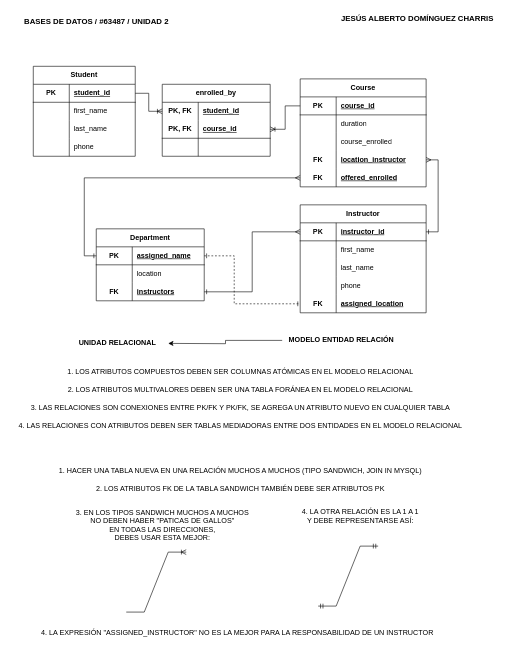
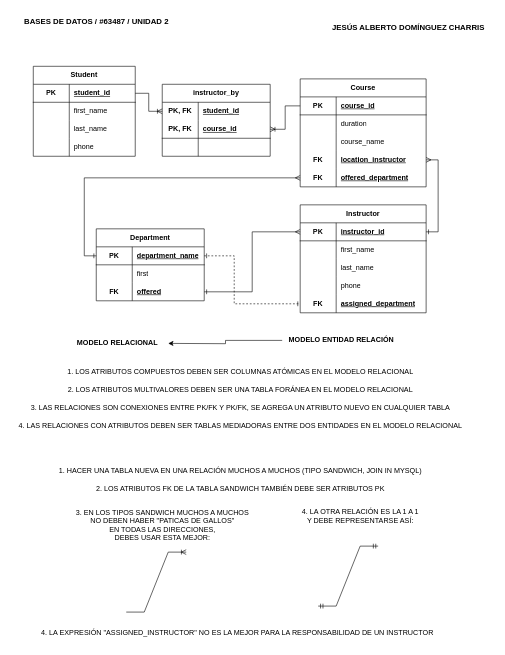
node "JESÚS ALBERTO DOMÍNGUEZ CHARRIS": moved (417, 18) -> (408, 27)
node "enrolled_by": label "enrolled_by" -> "instructor_by"
node "course_enrolled": label "course_enrolled" -> "course_name"
node "offered_enrolled": label "offered_enrolled" -> "offered_department"
node "assigned_name": label "assigned_name" -> "department_name"
node "location": label "location" -> "first"
node "instructors": label "instructors" -> "offered"
node "assigned_location": label "assigned_location" -> "assigned_department"
node "UNIDAD RELACIONAL": label "UNIDAD RELACIONAL" -> "MODELO RELACIONAL"
